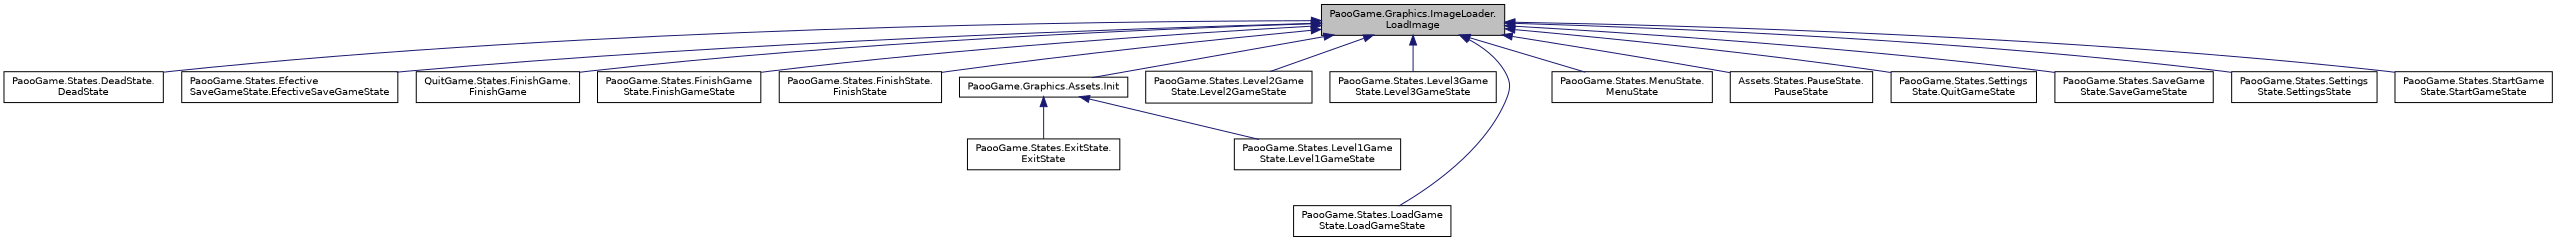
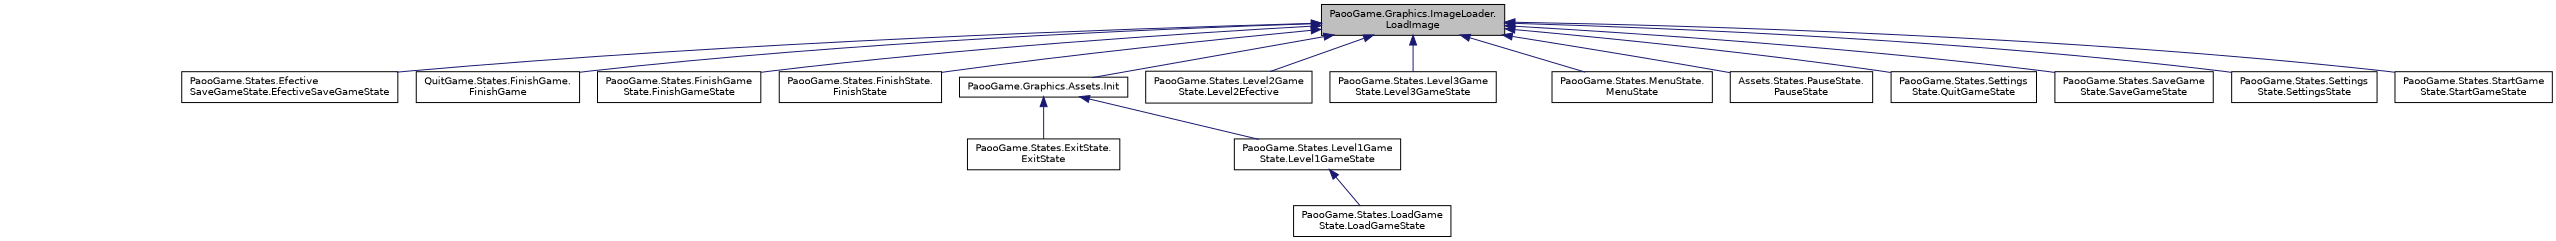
node "PaooGame.States.DeadState. DeadState": removed
node "PaooGame.States.Level2Game State.Level2GameState": label "PaooGame.States.Level2Game State.Level2GameState" -> "PaooGame.States.Level2Game State.Level2Efective"
edge "PaooGame.States.LoadGame State.LoadGameState" -> "PaooGame.Graphics.ImageLoader. LoadImage": now "PaooGame.States.LoadGame State.LoadGameState" -> "PaooGame.States.Level1Game State.Level1GameState"
